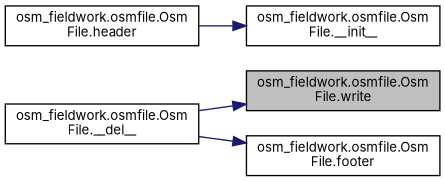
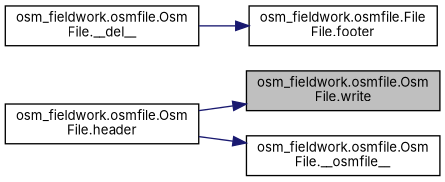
node "osm_fieldwork.osmfile.Osm File.__init__": label "osm_fieldwork.osmfile.Osm File.__init__" -> "osm_fieldwork.osmfile.Osm File.__osmfile__"
edge "osm_fieldwork.osmfile.Osm File.__del__" -> "osm_fieldwork.osmfile.Osm File.write": now "osm_fieldwork.osmfile.Osm File.header" -> "osm_fieldwork.osmfile.Osm File.write"
node "osm_fieldwork.osmfile.Osm File.footer": label "osm_fieldwork.osmfile.Osm File.footer" -> "osm_fieldwork.osmfile.File File.footer"
